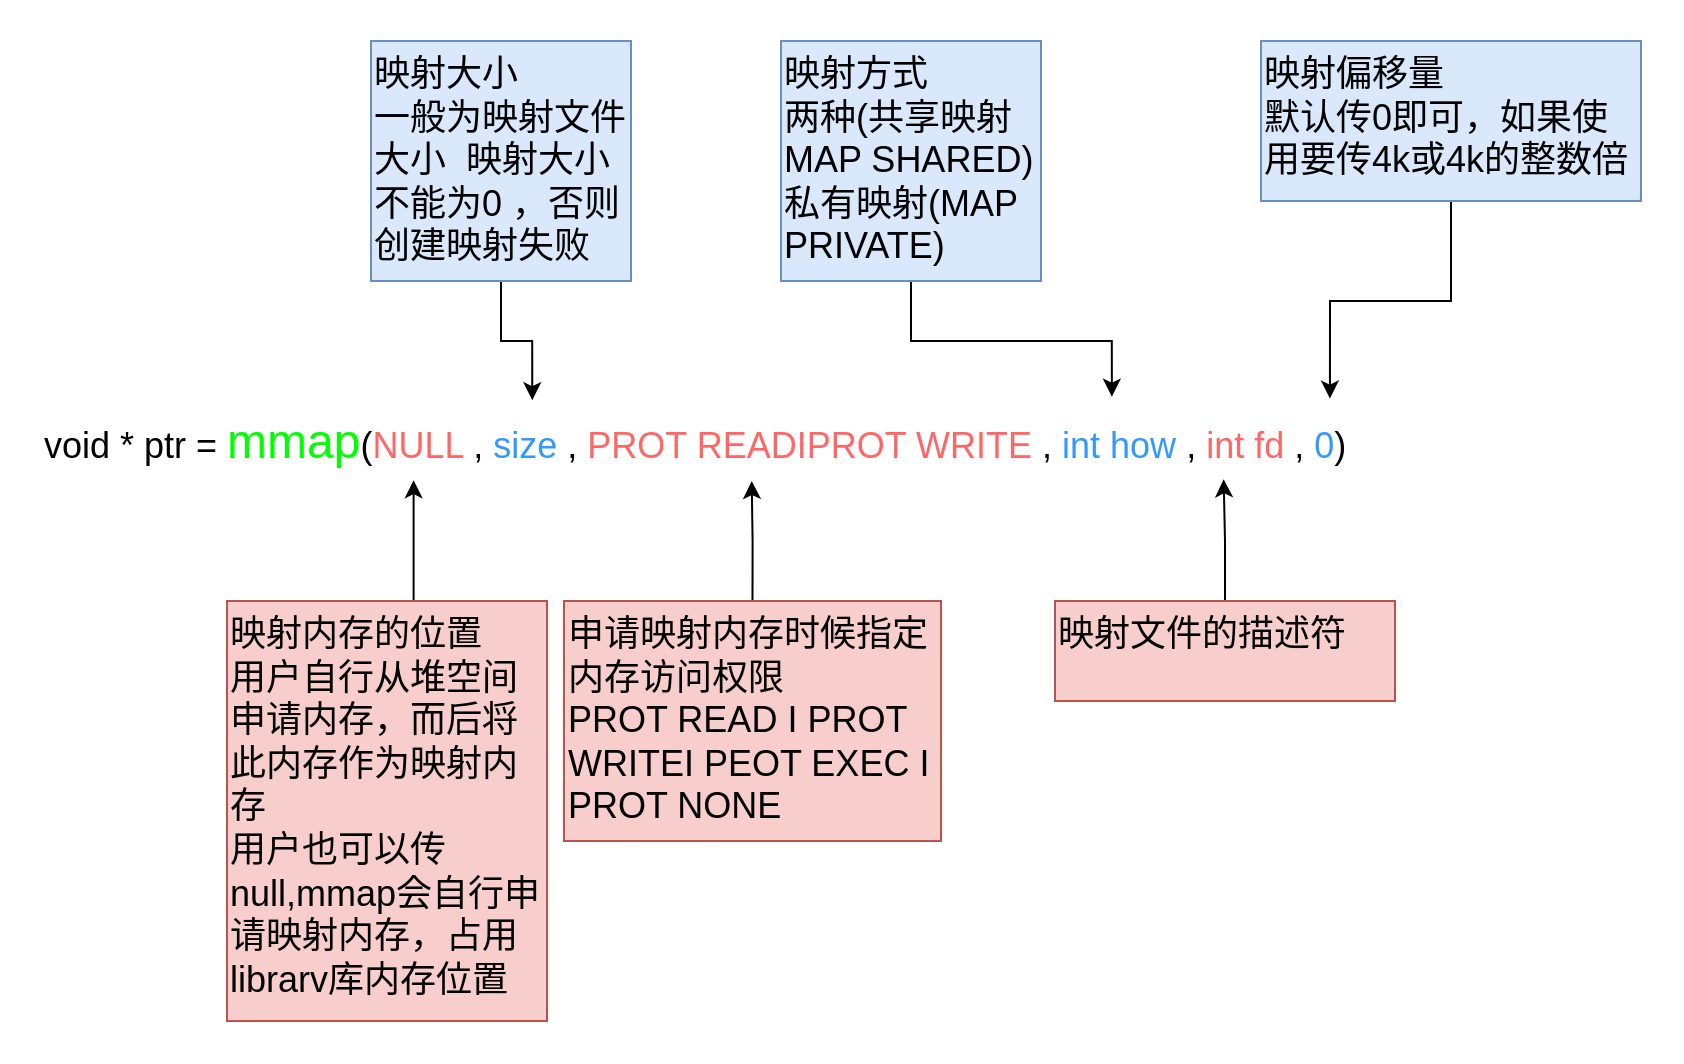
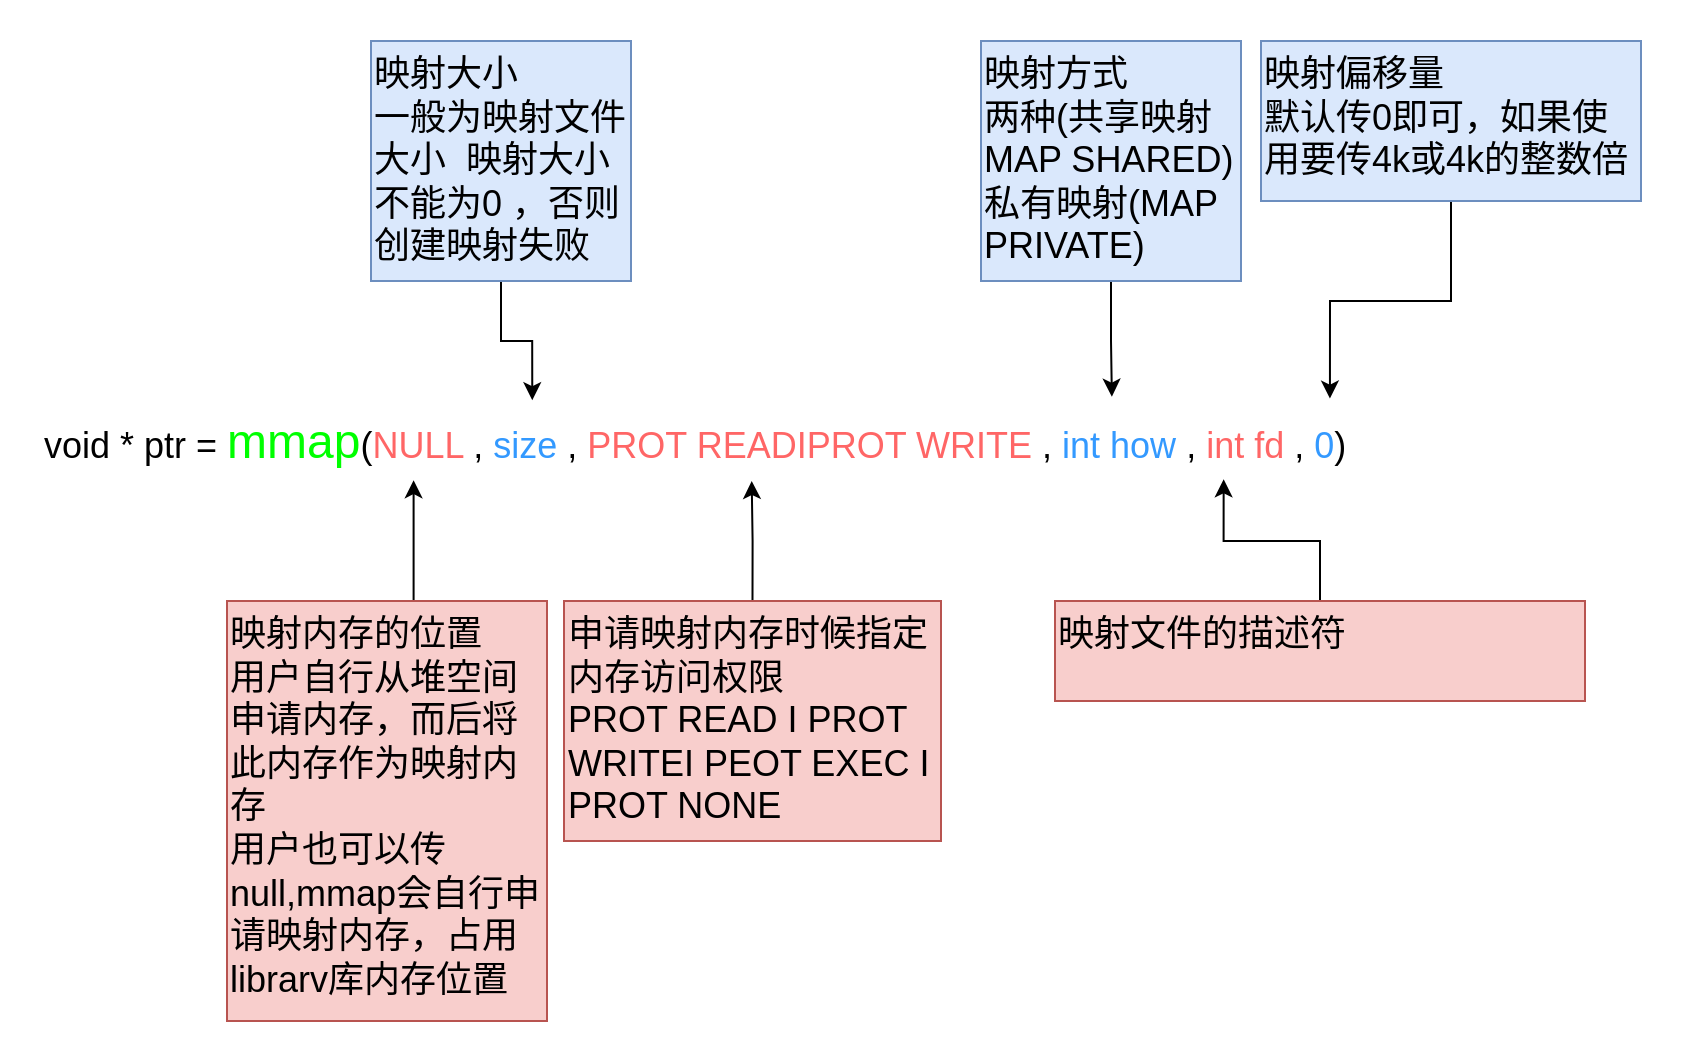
node "映射方式 两种(共享映射 MAP SHARED) 私有映射(MAP PRIVATE)": moved (911, 161) -> (1111, 161)
node "映射文件的描述符": size 340x100 -> 530x100
